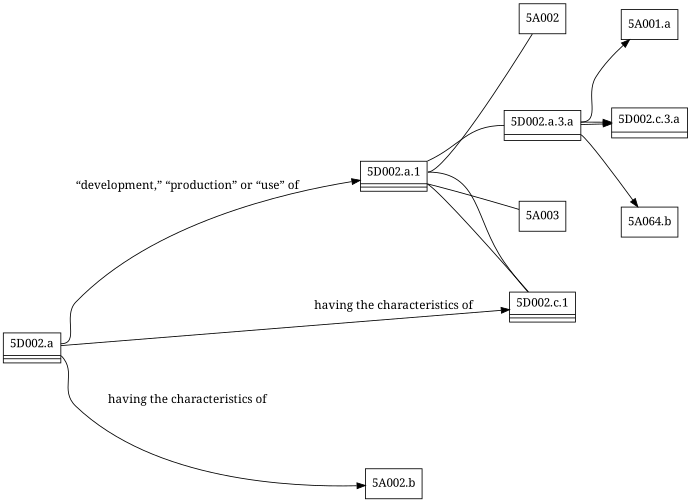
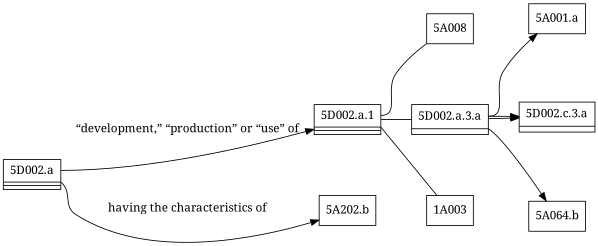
node "5A002": label "5A002" -> "5A008"
node "5A003": label "5A003" -> "1A003"
node "5D002.c.1": removed
node "5A002.b": label "5A002.b" -> "5A202.b"
